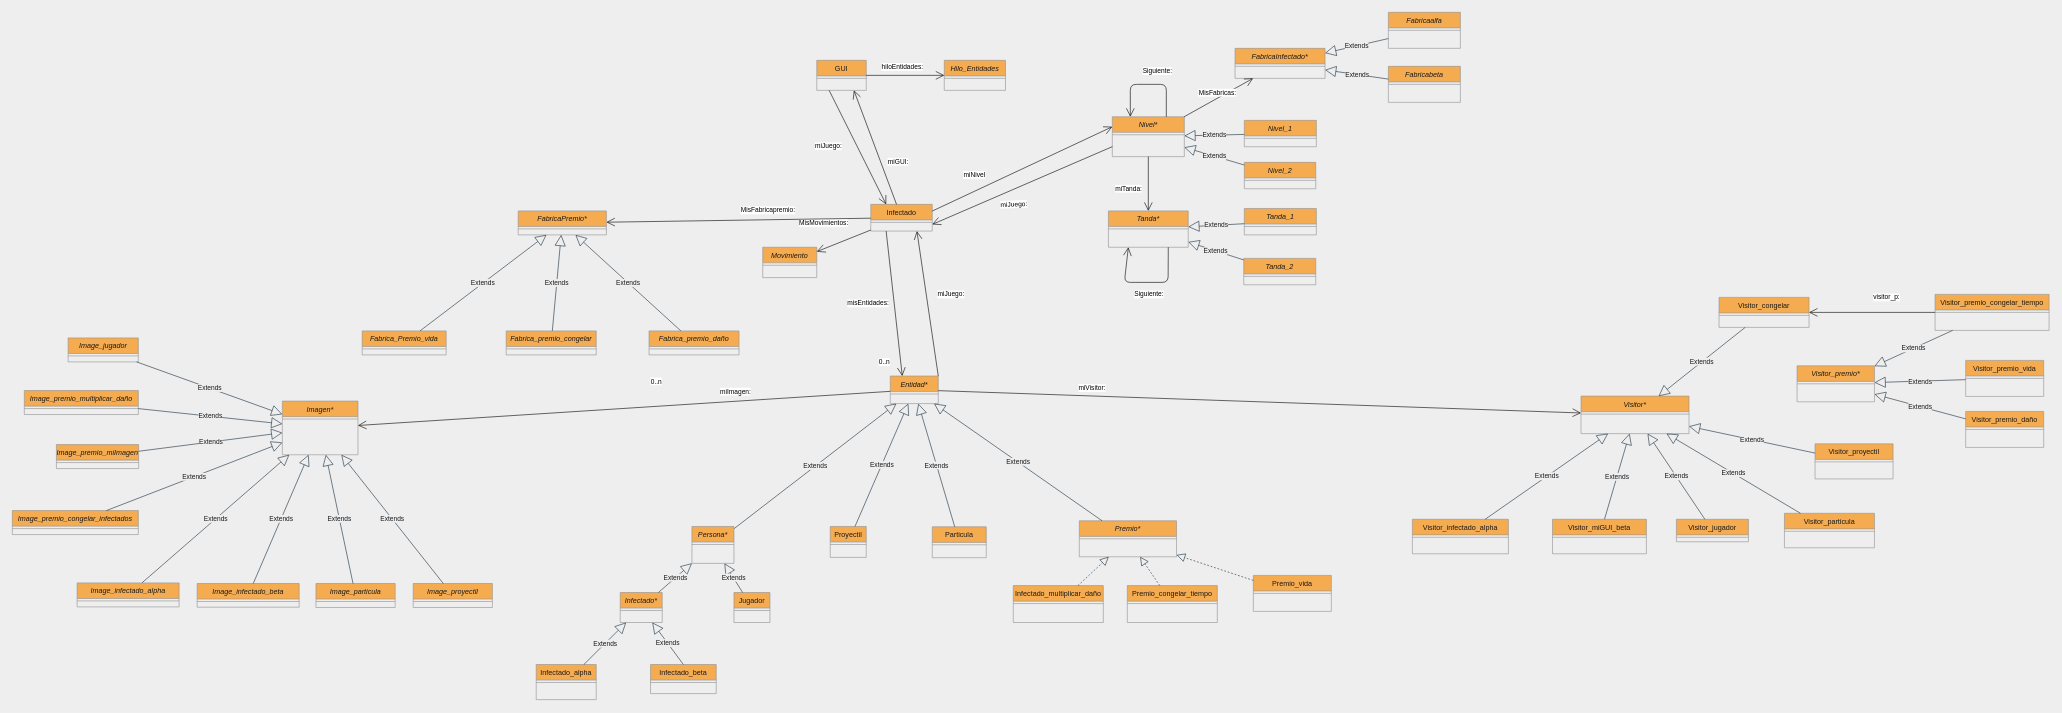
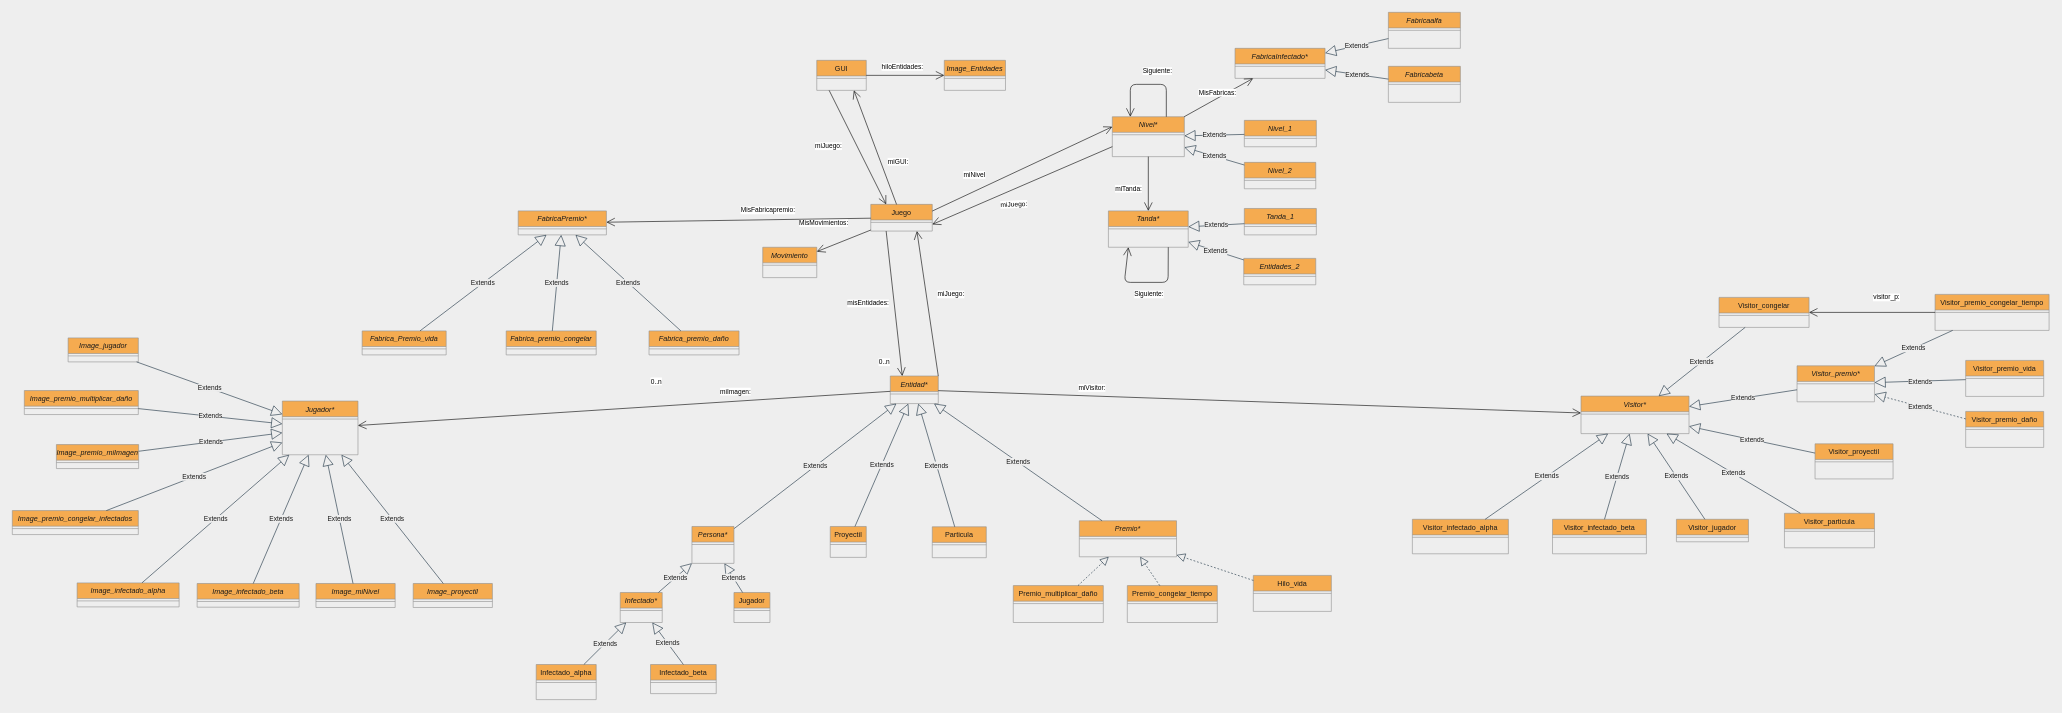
node "Hilo_Entidades": label "Hilo_Entidades" -> "Image_Entidades"
node "Infectado": label "Infectado" -> "Juego"
node "Tanda_2": label "Tanda_2" -> "Entidades_2"
edge "Visitor_premio*" -> "Visitor*": added, label "Extends"
node "Imagen*": label "Imagen*" -> "Jugador*"
edge "Visitor_premio_daño" -> "Visitor_premio*": style solid -> dashed
node "Visitor_miGUI_beta": label "Visitor_miGUI_beta" -> "Visitor_infectado_beta"
node "Premio_vida": label "Premio_vida" -> "Hilo_vida"
node "Image_particula": label "Image_particula" -> "Image_miNivel"
node "Infectado_multiplicar_daño": label "Infectado_multiplicar_daño" -> "Premio_multiplicar_daño"
